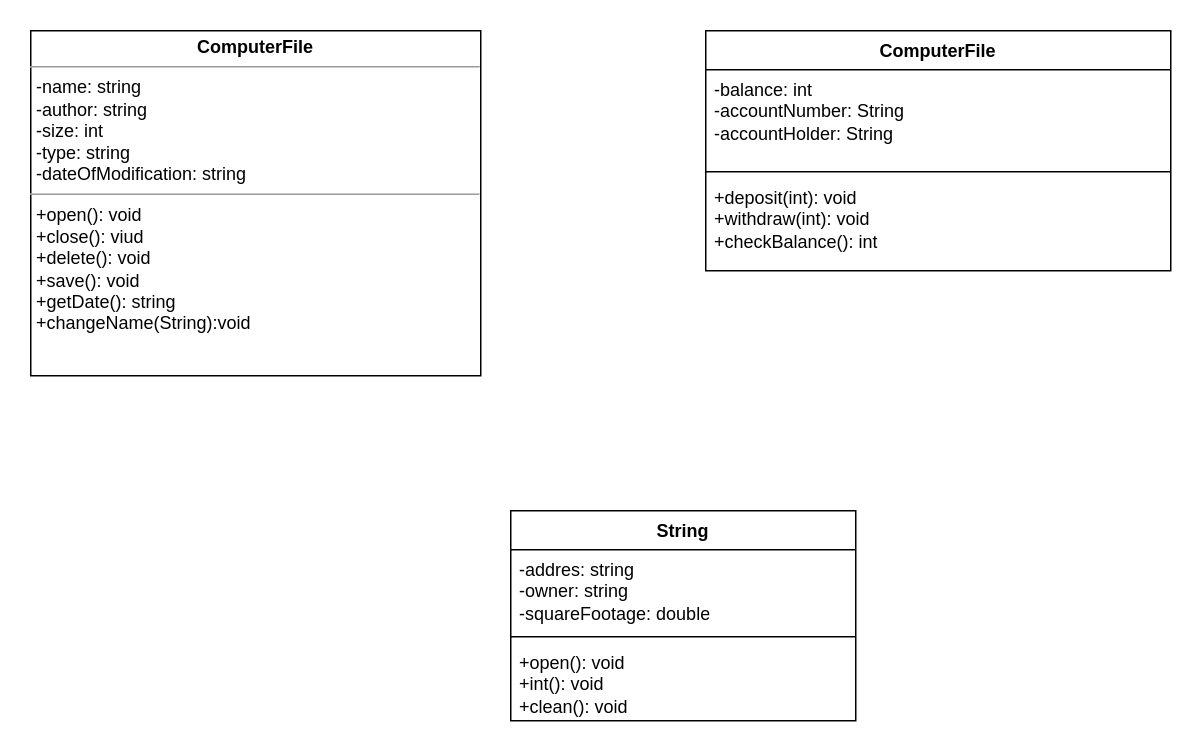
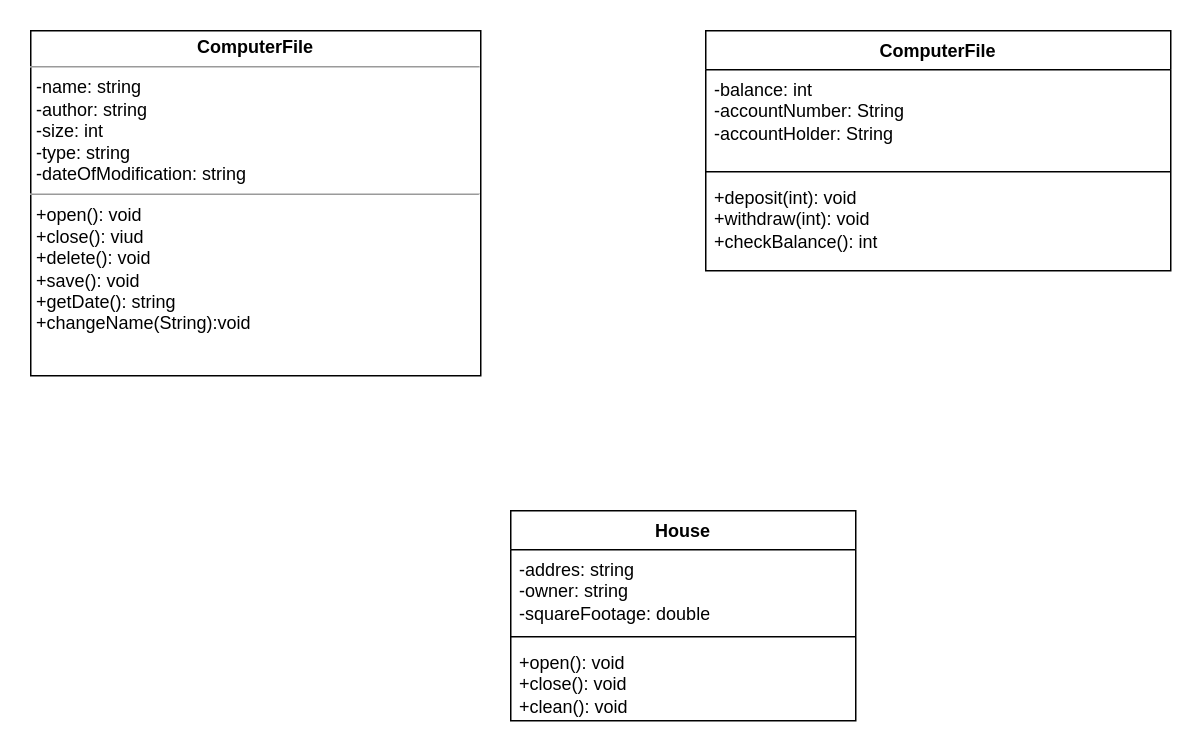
node "String": label "String" -> "House"
node "+open(): void +int(): void +clean(): void": label "+open(): void +int(): void +clean(): void" -> "+open(): void +close(): void +clean(): void"
